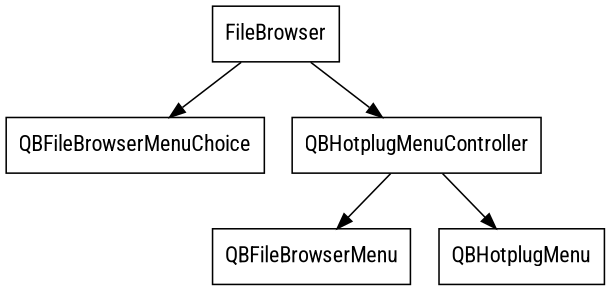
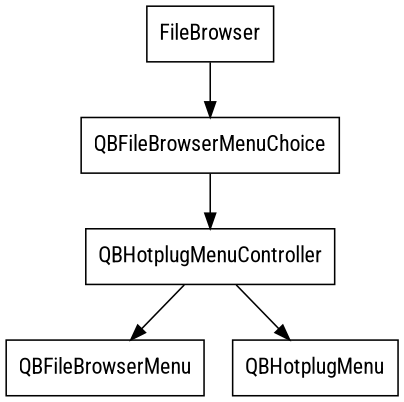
edge "FileBrowser" -> "QBHotplugMenuController": now "QBFileBrowserMenuChoice" -> "QBHotplugMenuController"
